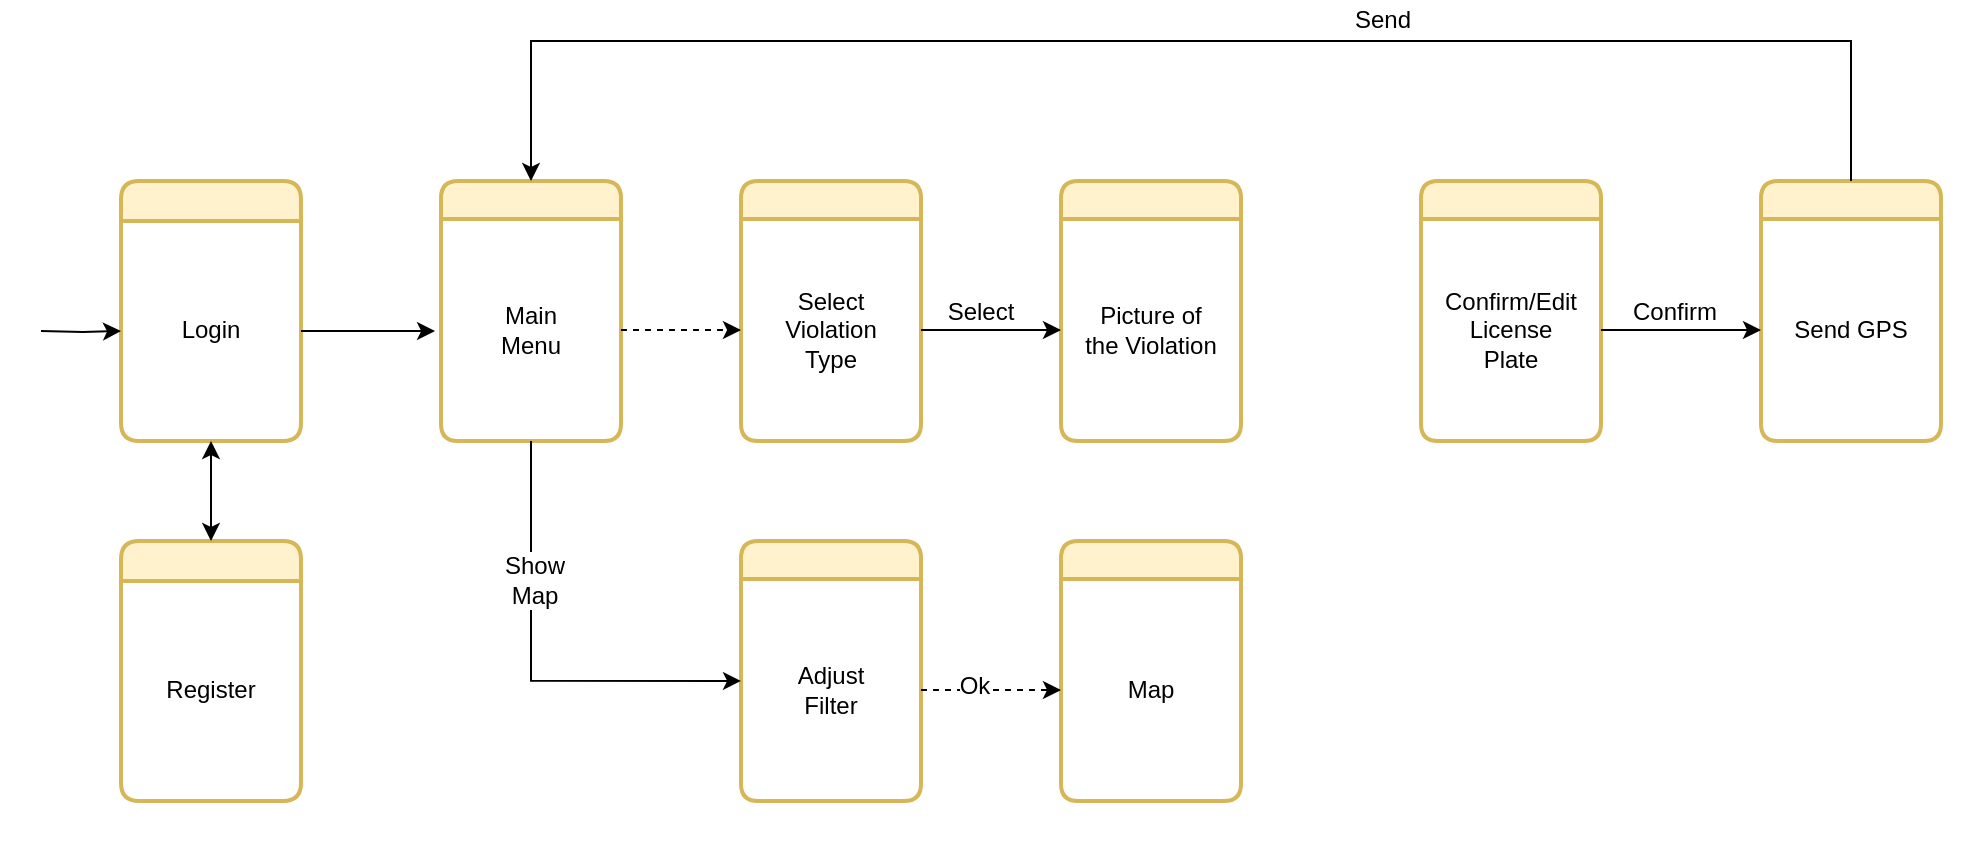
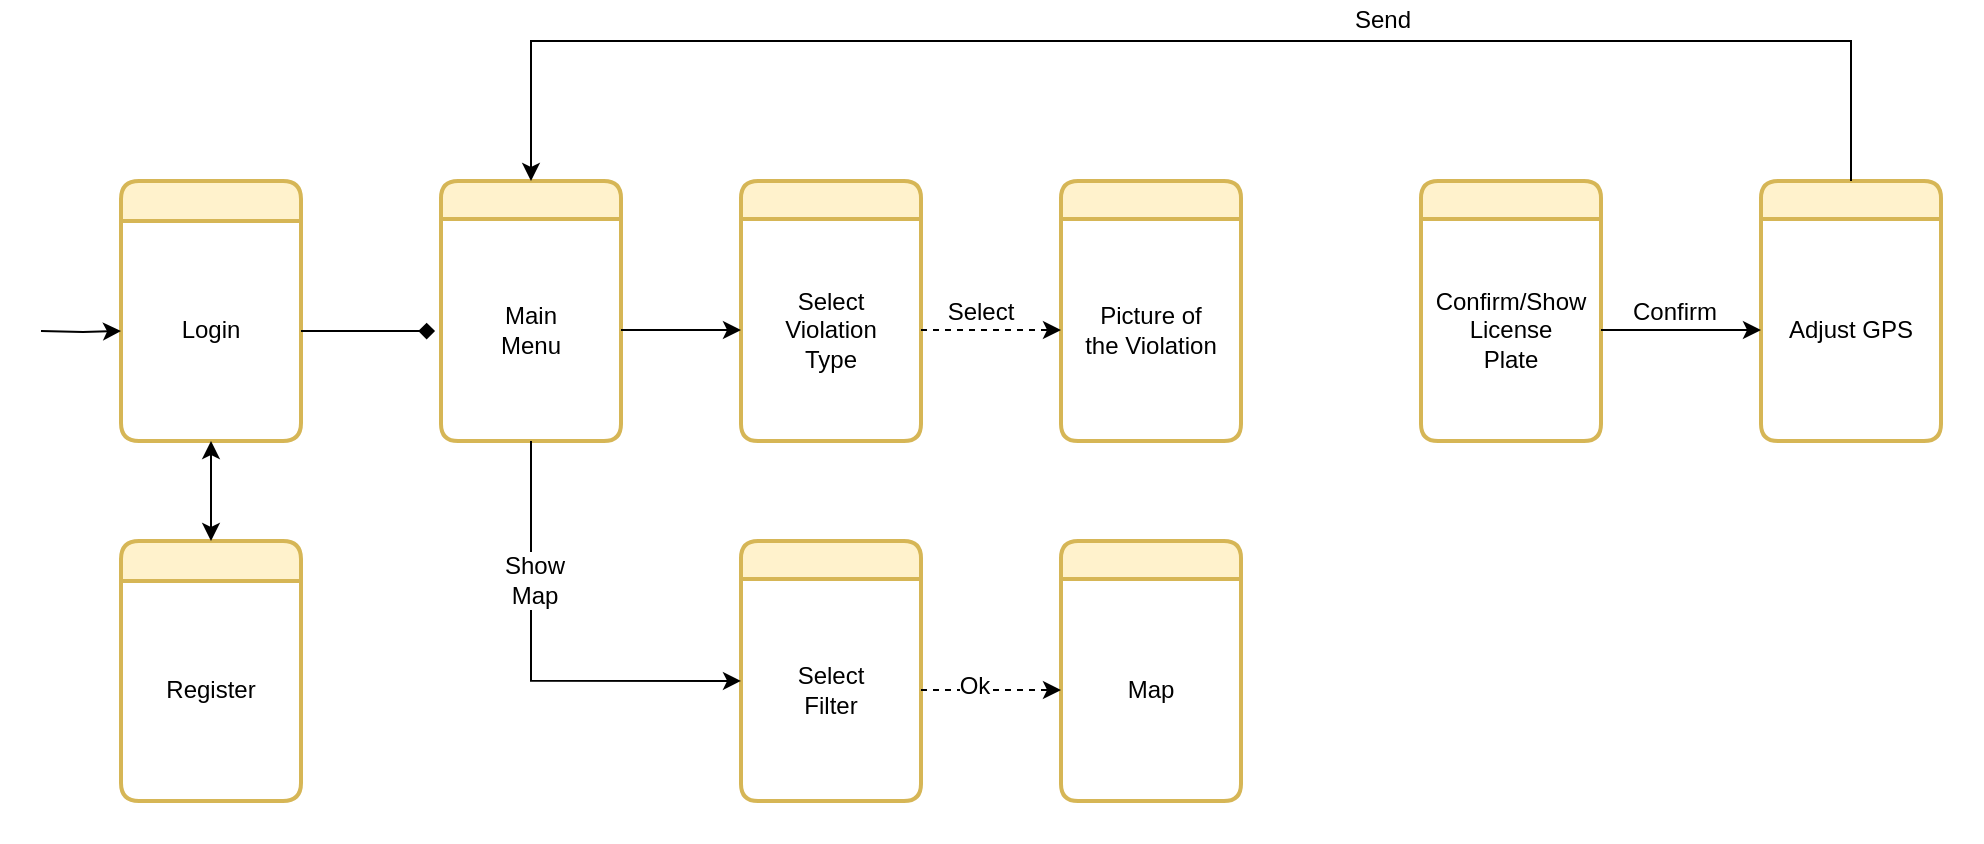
edge "Main Menu" -> "Select Violation Type": style dashed -> solid
edge "Select Violation Type" -> "Picture of the Violation": style solid -> dashed
edge "Login" -> "Main Menu": arrowhead classic -> diamond
node "Confirm/Edit License Plate": label "Confirm/Edit License Plate" -> "Confirm/Show License Plate"
node "Send GPS": label "Send GPS" -> "Adjust GPS"
node "Adjust Filter": label "Adjust Filter" -> "Select Filter"
